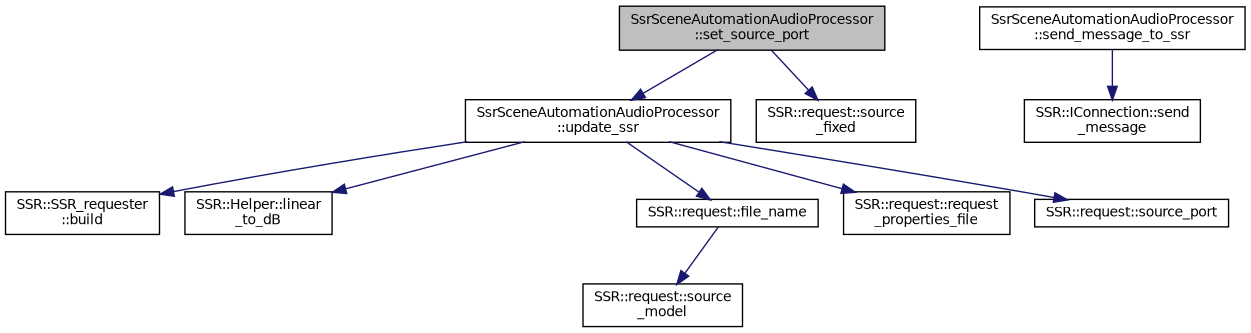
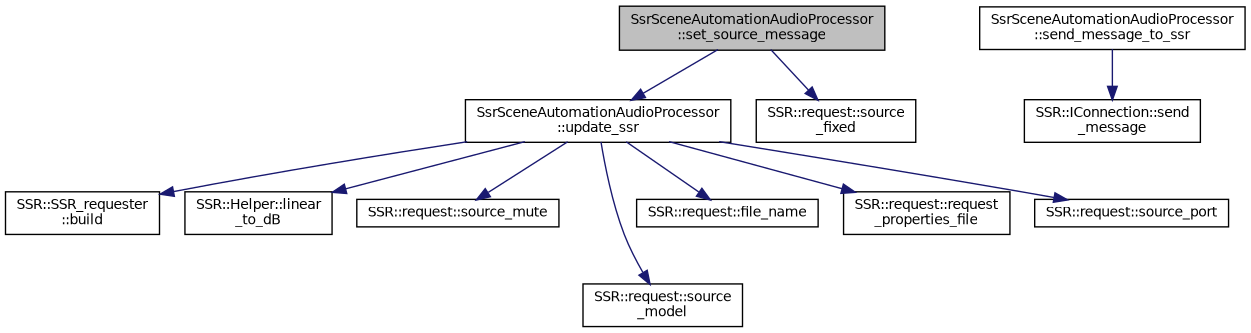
node "SsrSceneAutomationAudioProcessor ::set_source_port": label "SsrSceneAutomationAudioProcessor ::set_source_port" -> "SsrSceneAutomationAudioProcessor ::set_source_message"
node "SSR::request::source_mute": added
edge "SSR::request::file_name" -> "SSR::request::source _model": now "SsrSceneAutomationAudioProcessor ::update_ssr" -> "SSR::request::source _model"
